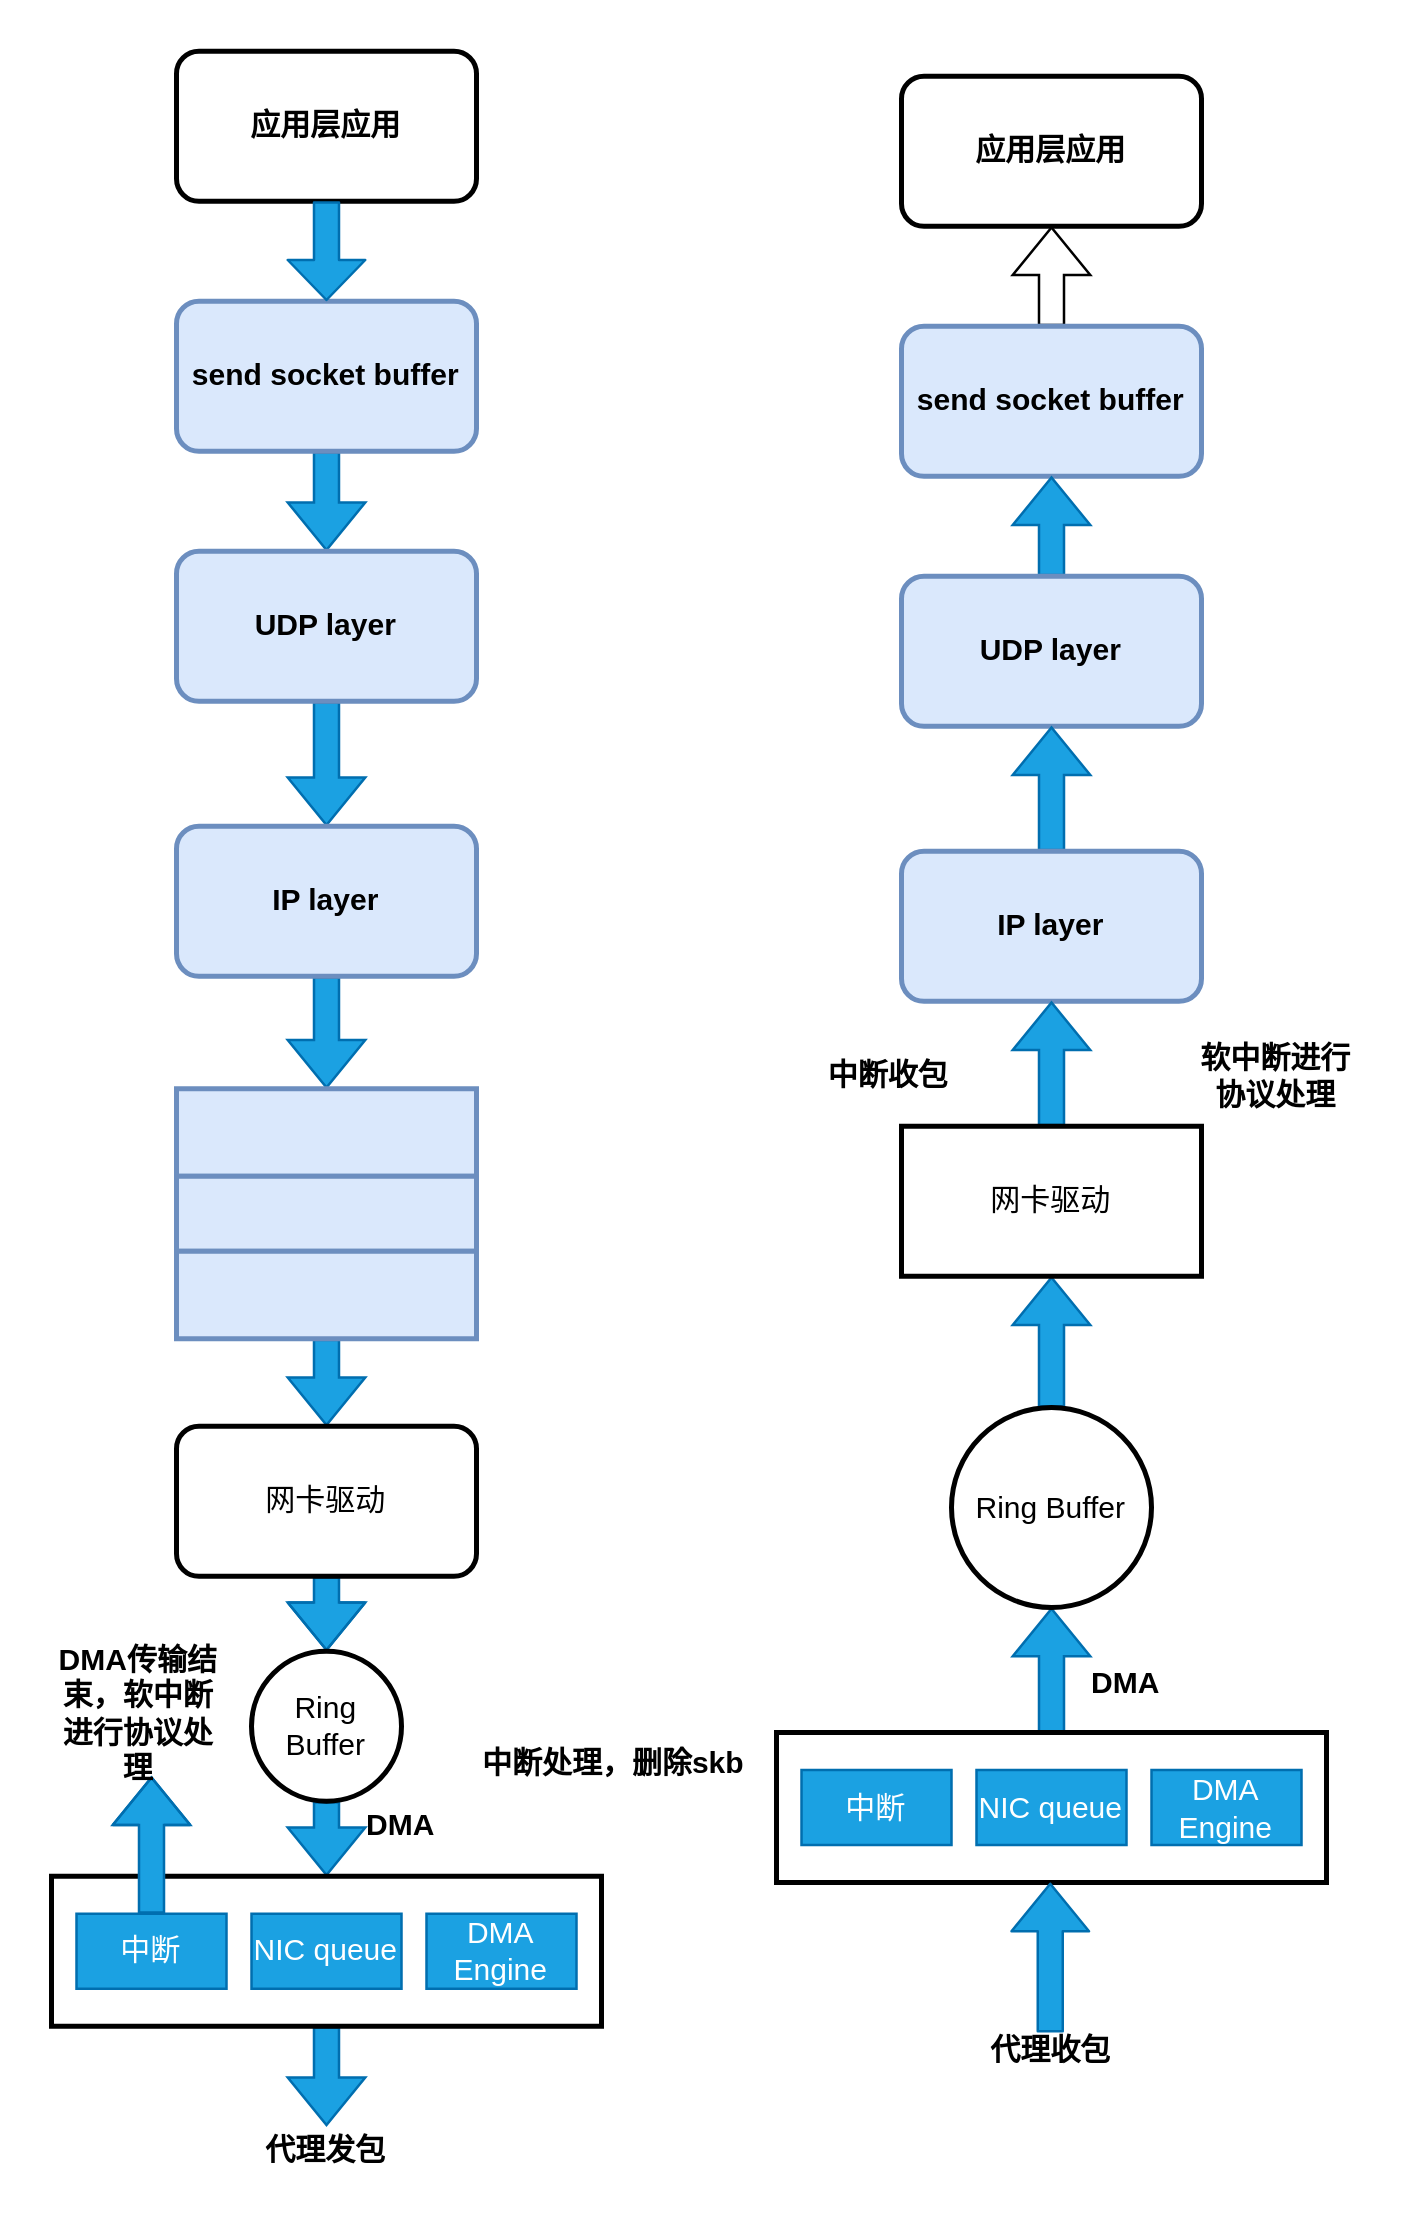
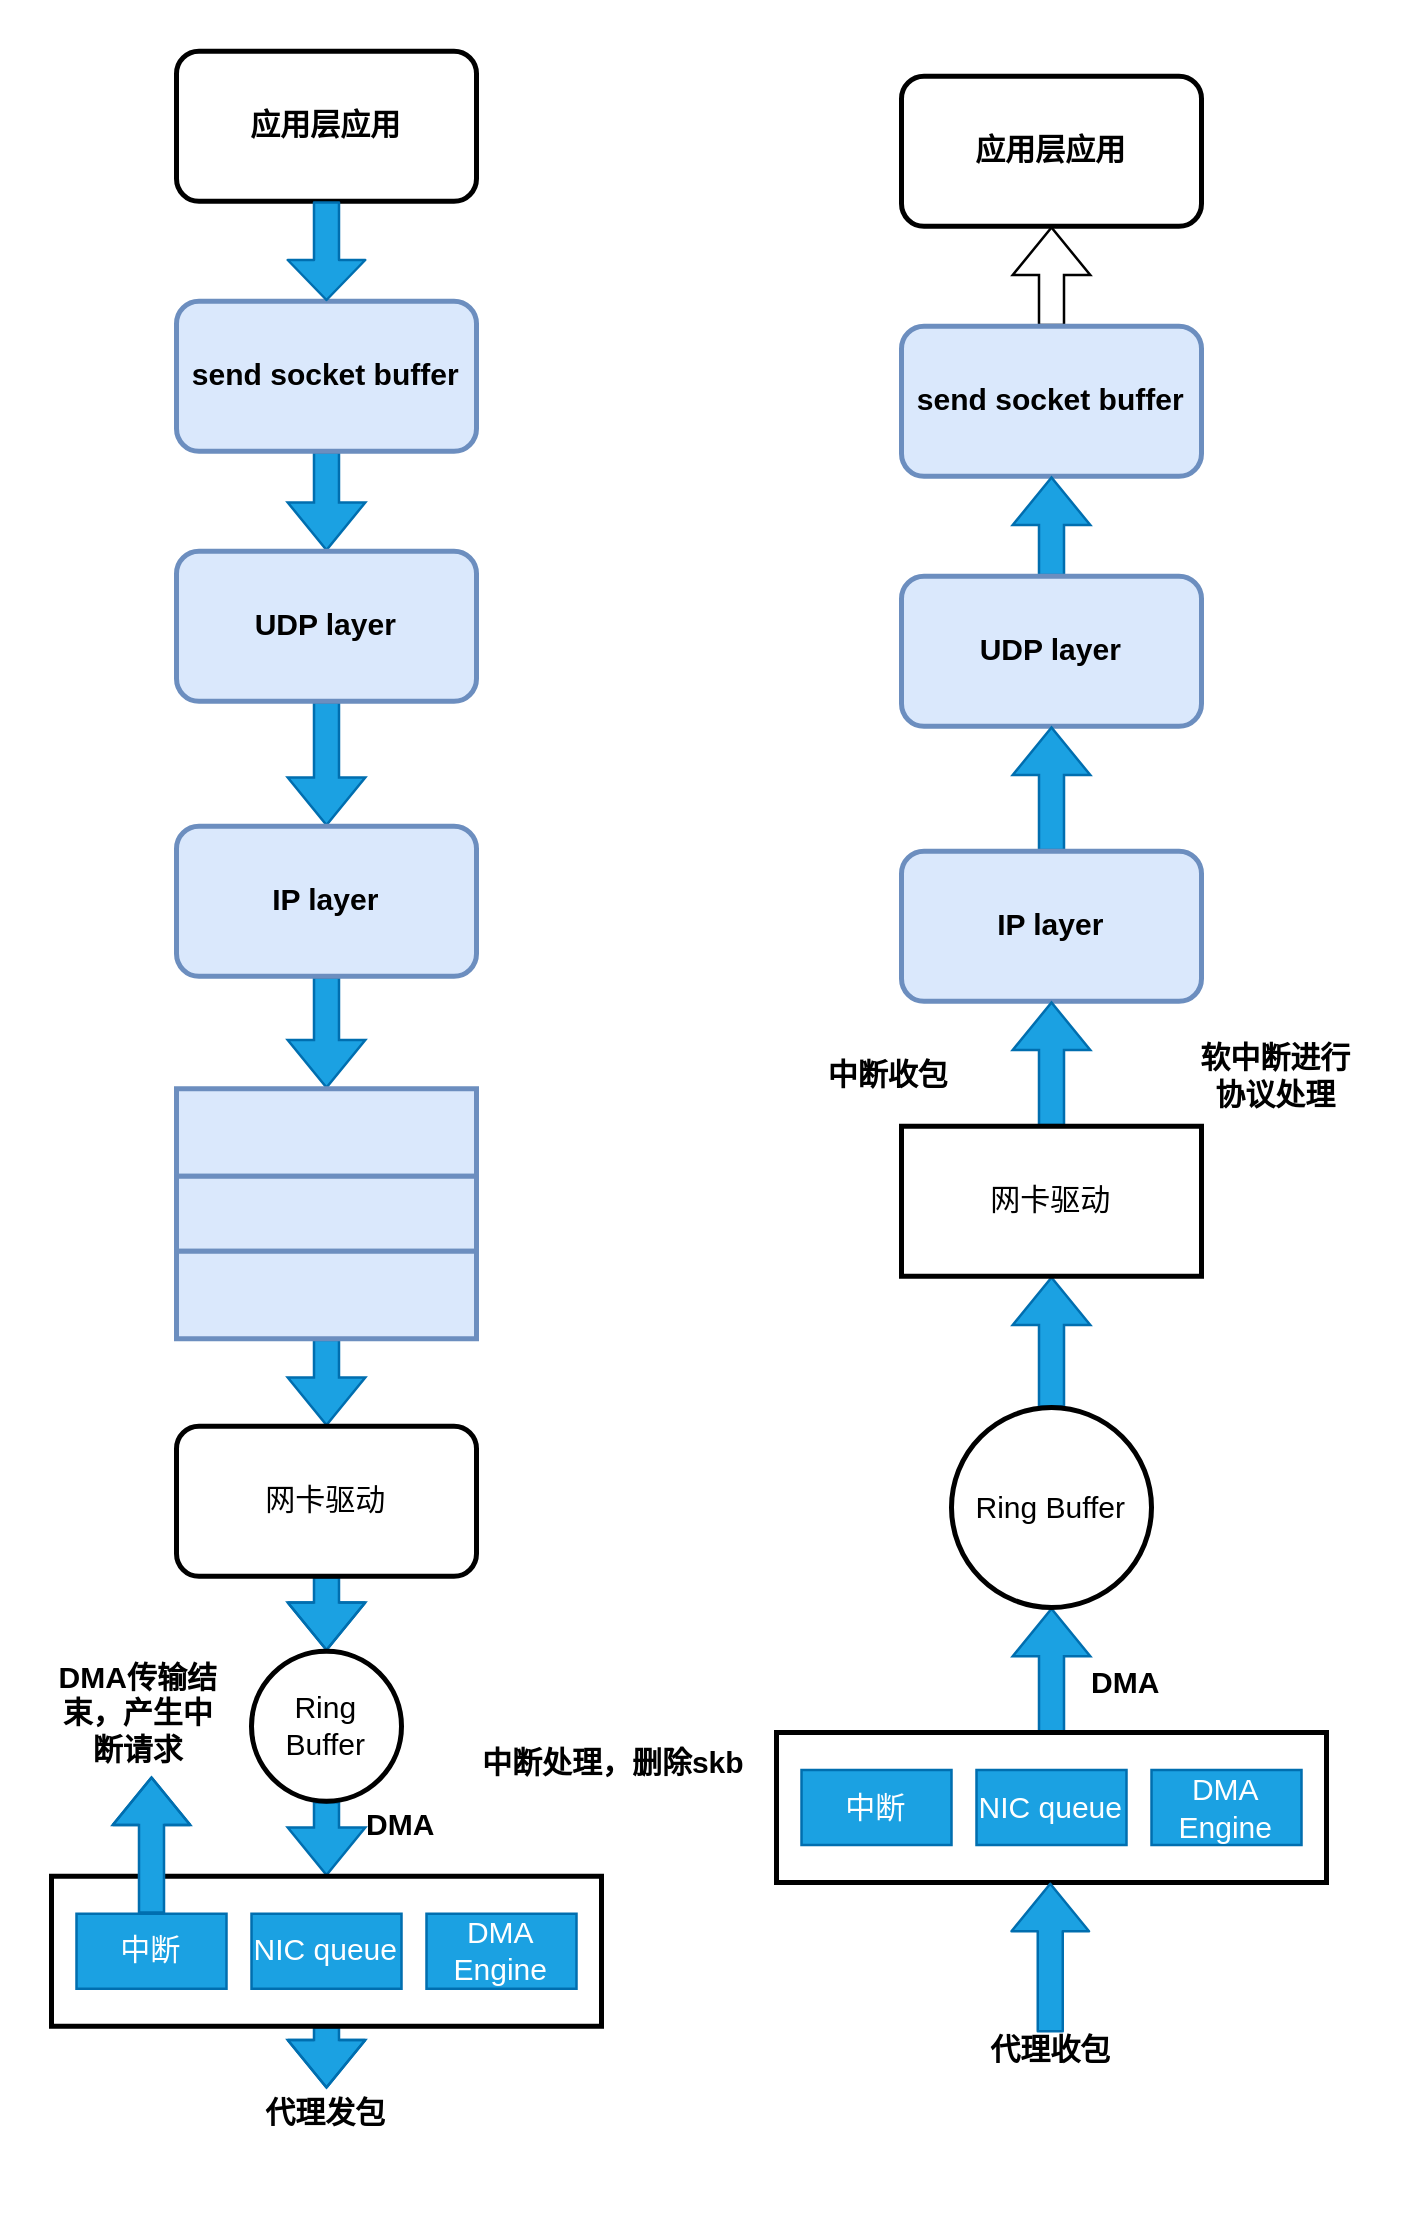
node "DMA传输结束，软中断进行协议处理": label "DMA传输结束，软中断进行协议处理" -> "DMA传输结束，产生中断请求"
node "代理发包": moved (326, 2151) -> (326, 2114)
